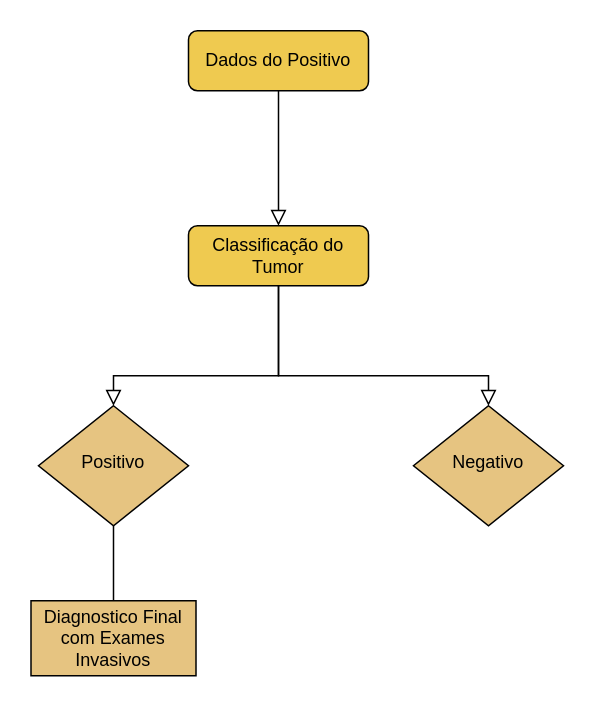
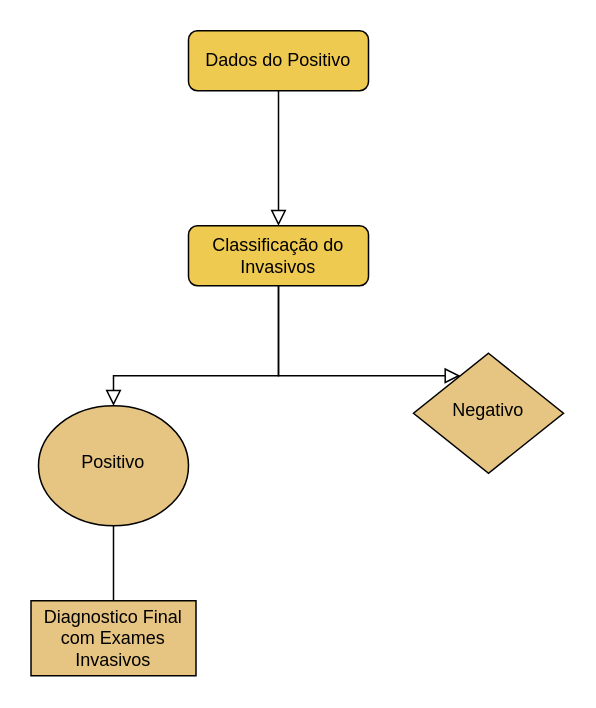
node "Classificação do Tumor": label "Classificação do Tumor" -> "Classificação do Invasivos"
node "Positivo": shape diamond -> ellipse
node "Negativo": moved (488, 466) -> (488, 413)
